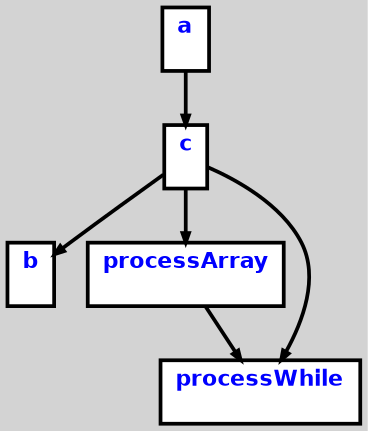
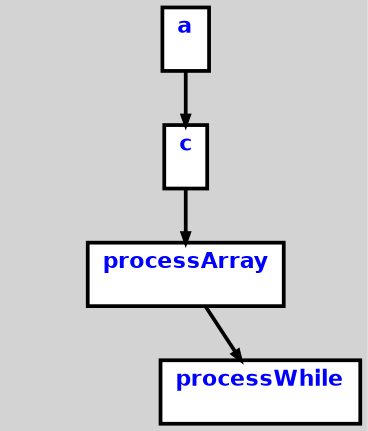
edge "c" -> "processWhile": removed
node "b": removed
